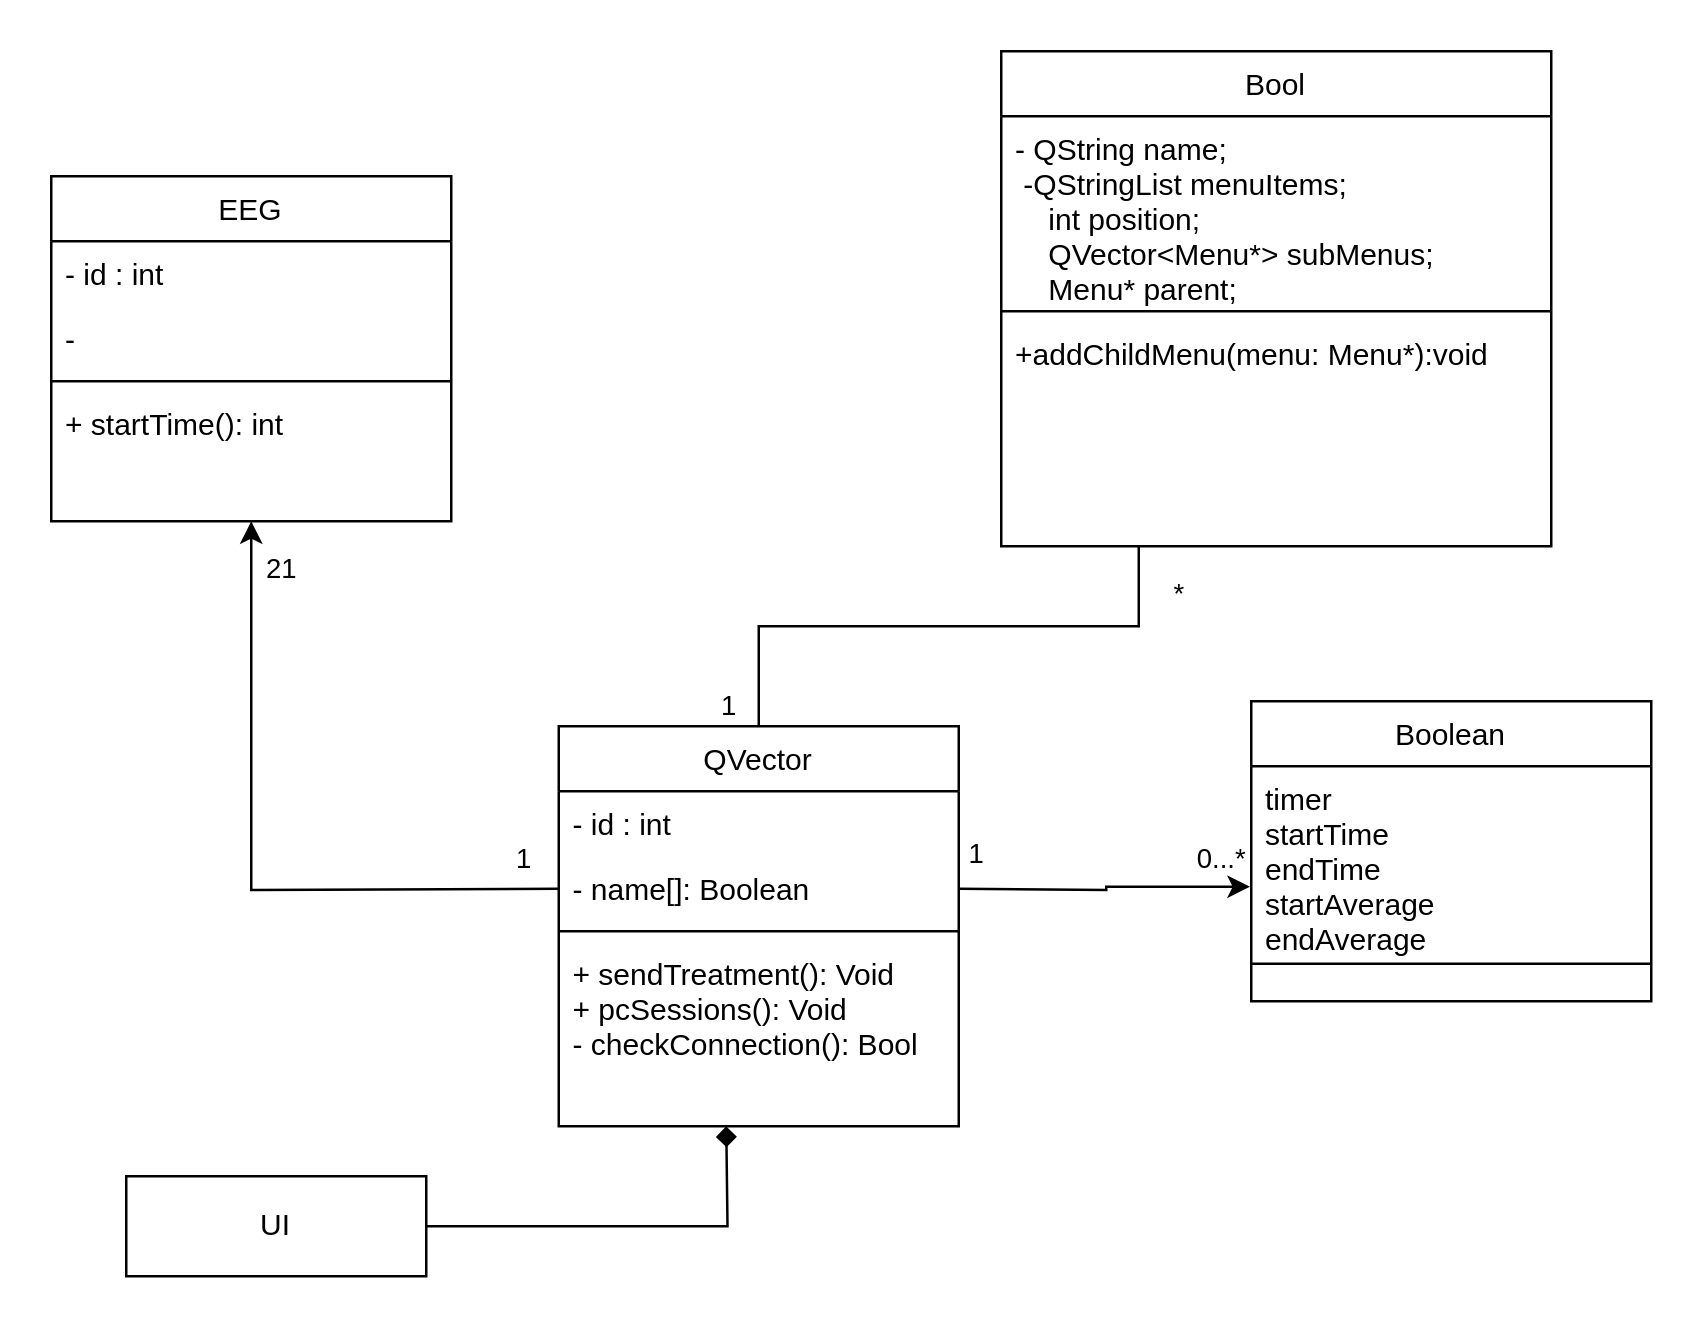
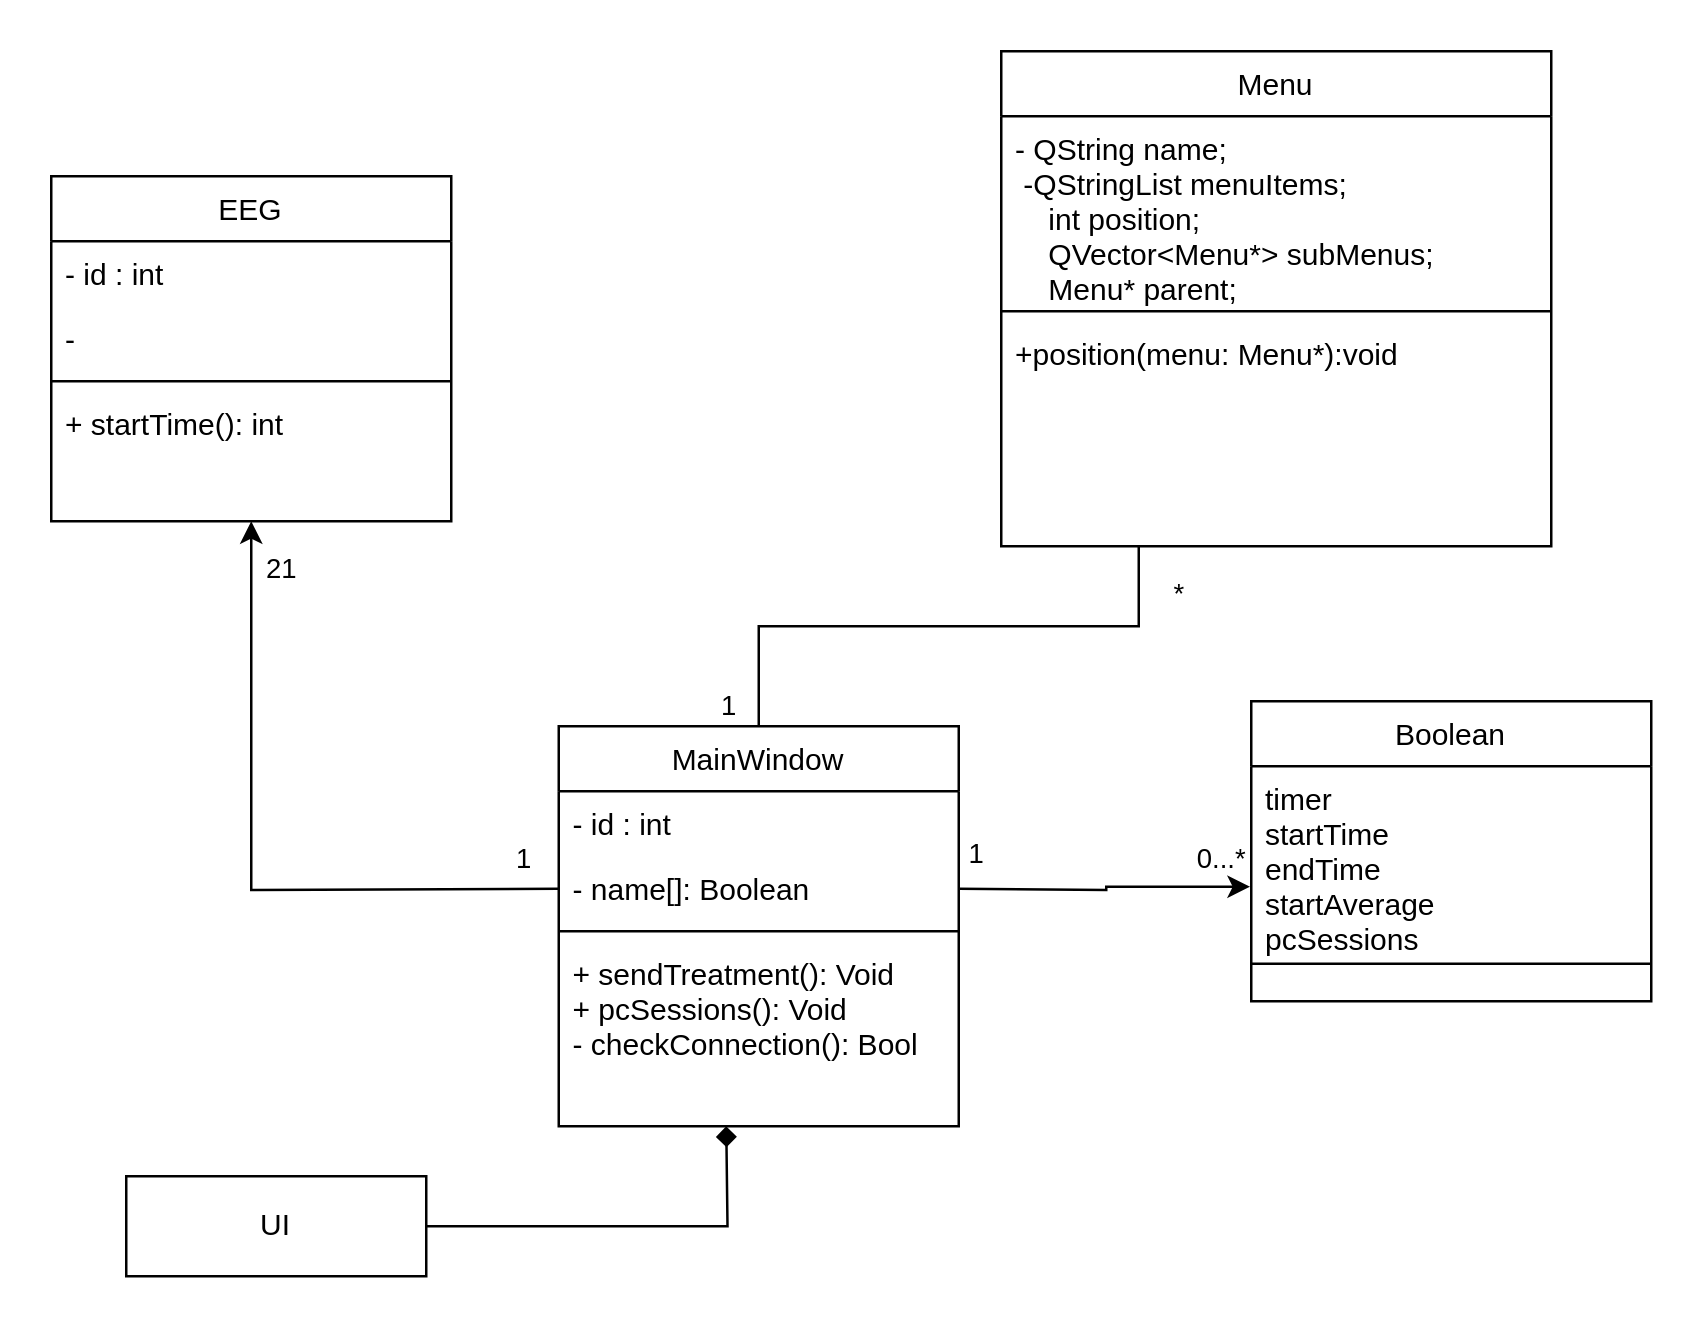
node "Bool": label "Bool" -> "Menu"
node "+addChildMenu(menu: Menu*):void": label "+addChildMenu(menu: Menu*):void" -> "+position(menu: Menu*):void"
node "QVector": label "QVector" -> "MainWindow"
node "timer startTime endTime startAverage endAverage": label "timer startTime endTime startAverage endAverage" -> "timer startTime endTime startAverage pcSessions"
